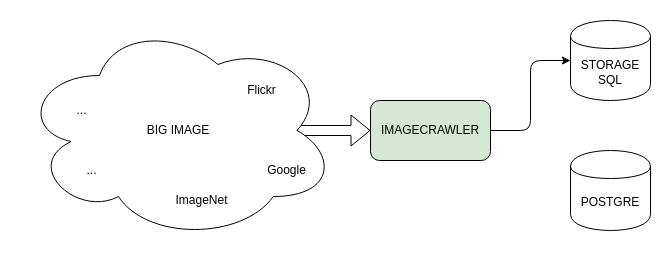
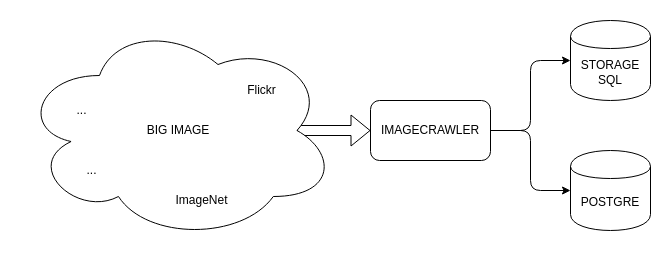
node "IMAGECRAWLER": fillcolor #d5e8d4 -> #ffffff
node "Google": removed
edge "IMAGECRAWLER" -> "POSTGRE": added
